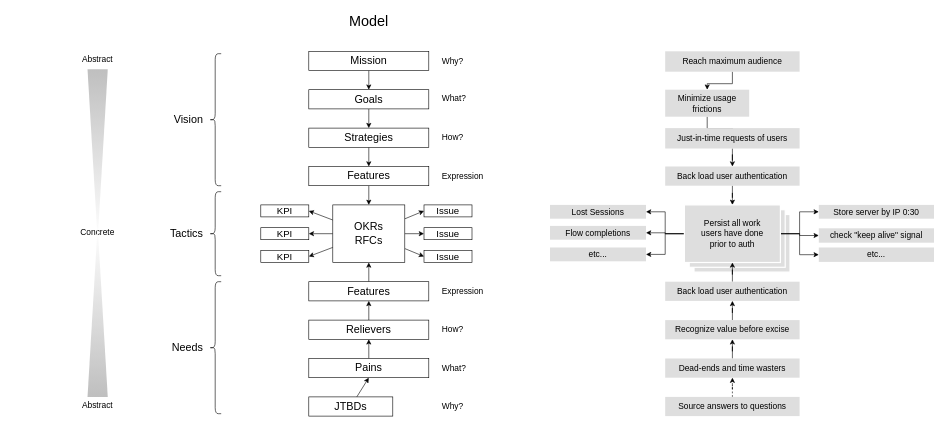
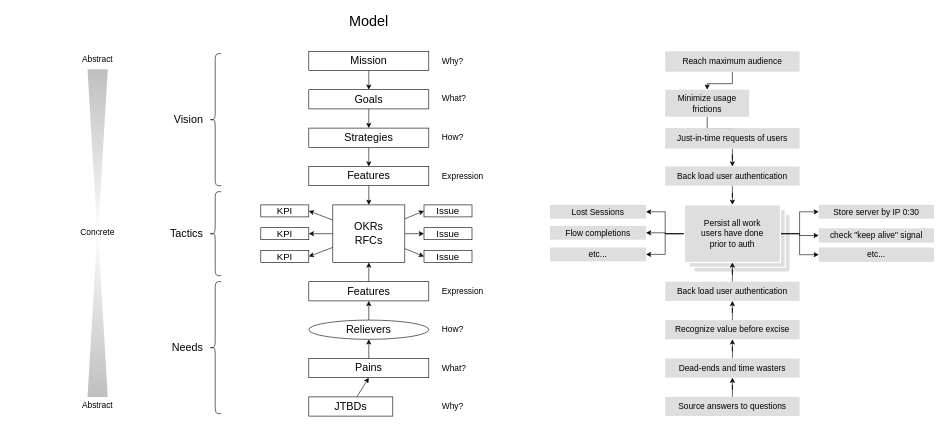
node "Relievers": shape rectangle -> ellipse
edge "Source answers to questions" -> "Dead-ends and time wasters": style dashed -> solid
